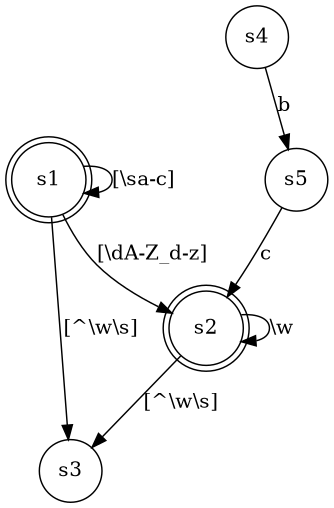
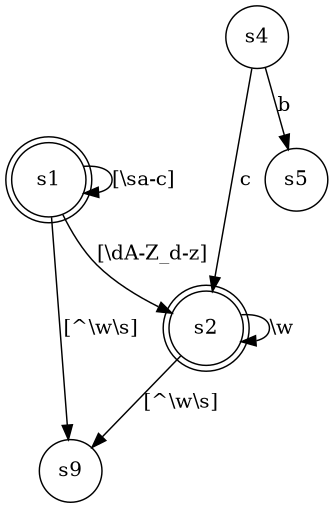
edge "s5" -> "s2": now "s4" -> "s2"
node "s3": label "s3" -> "s9"
